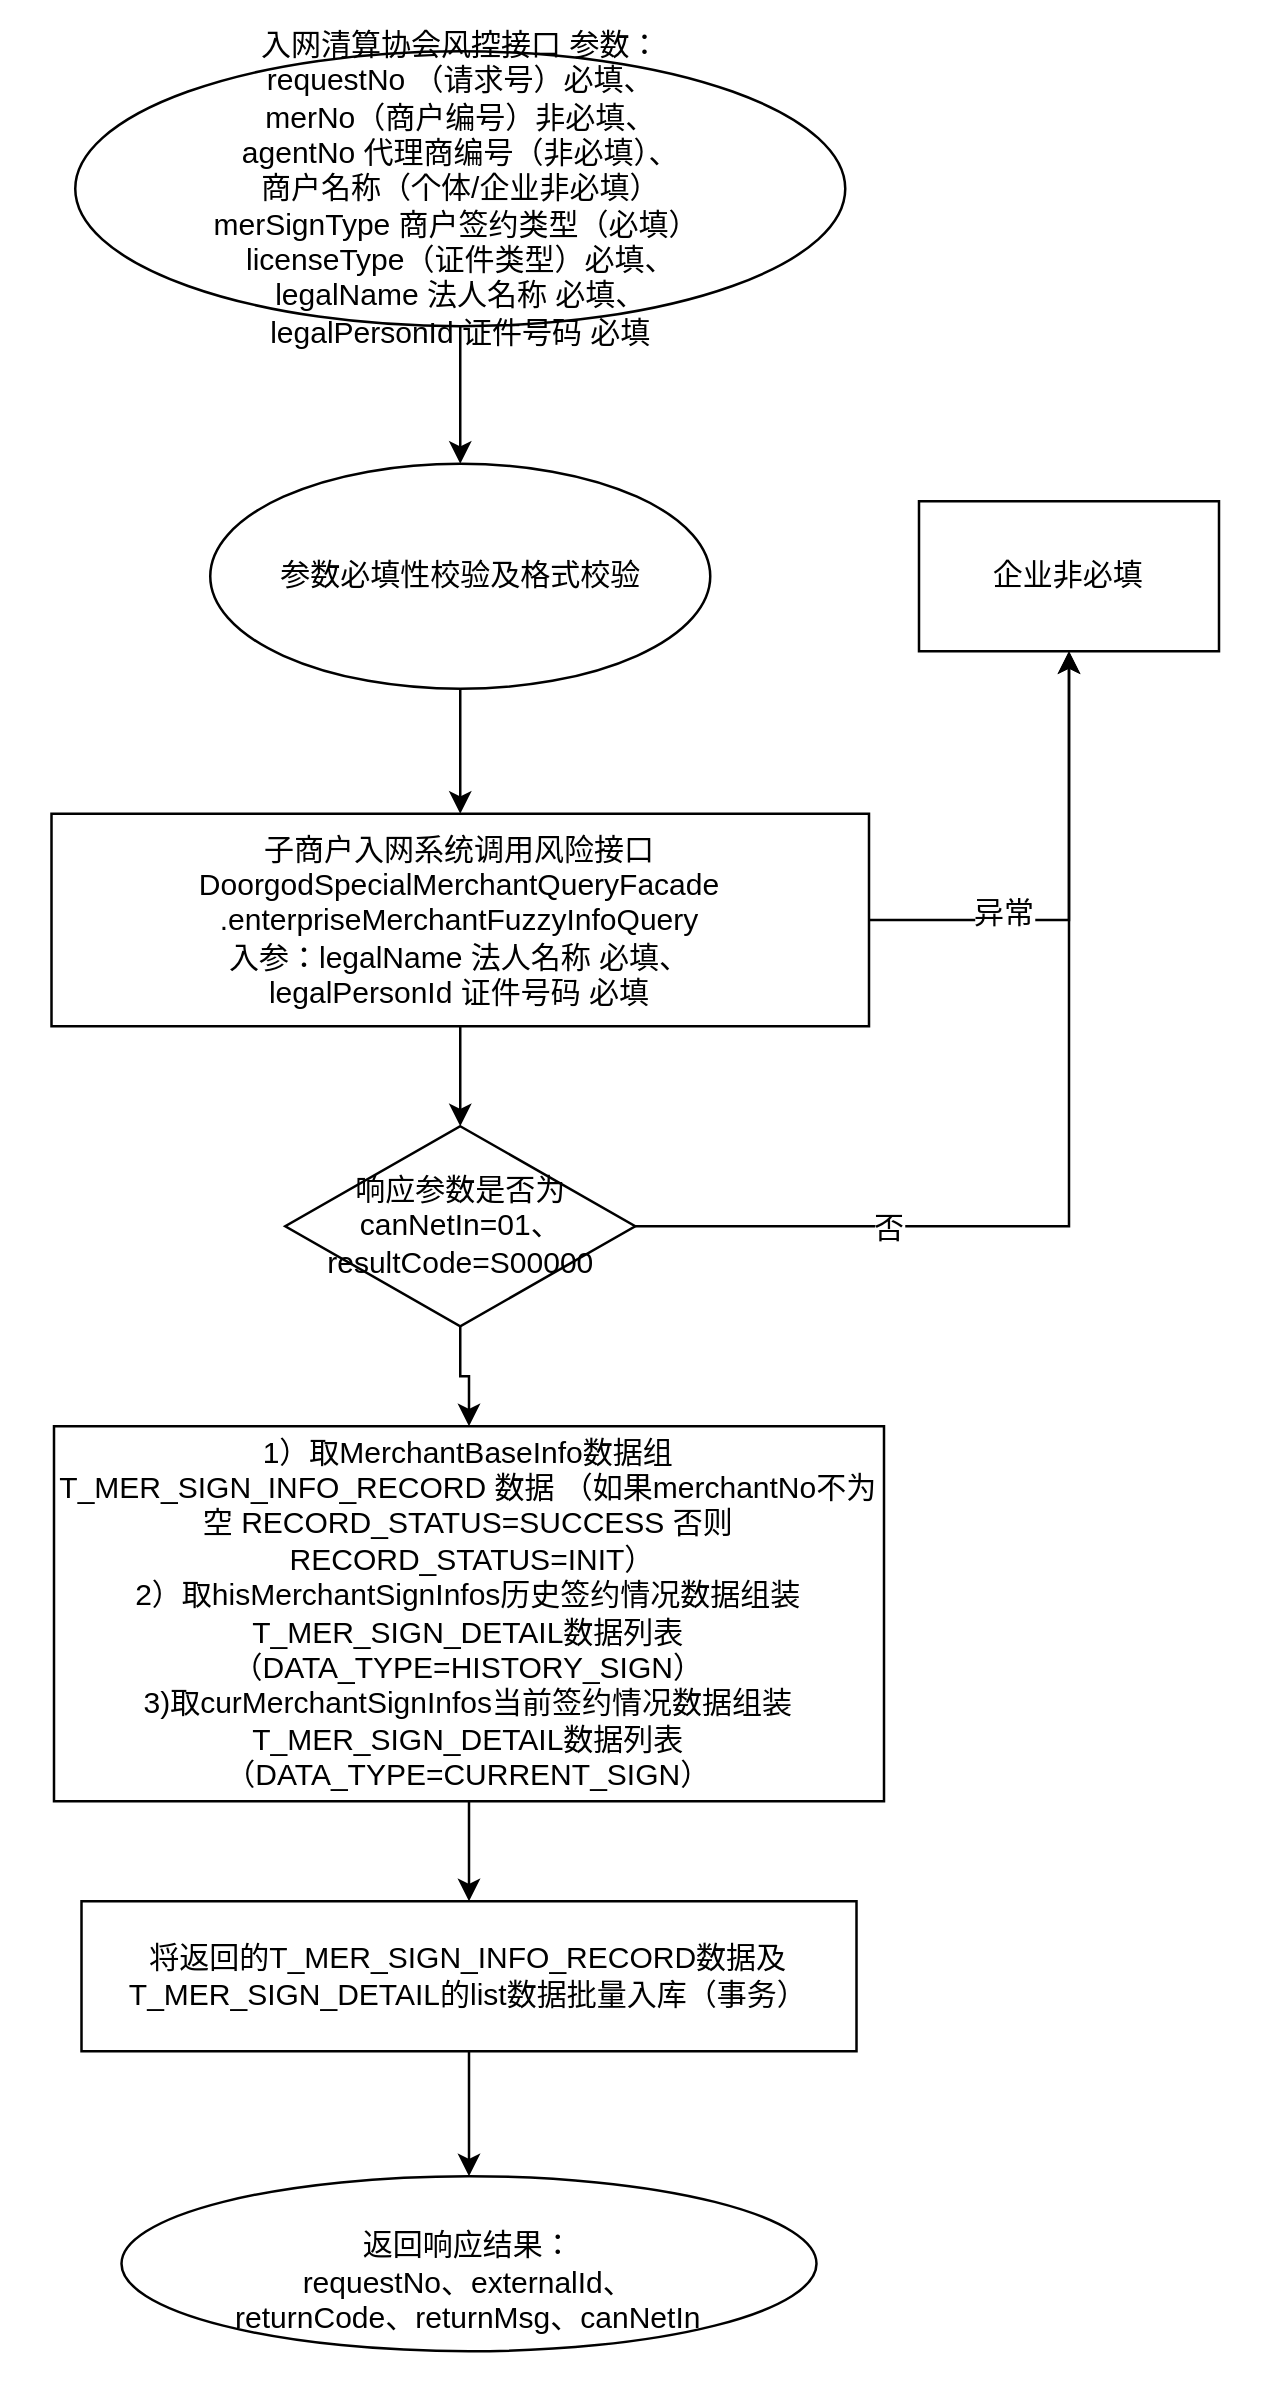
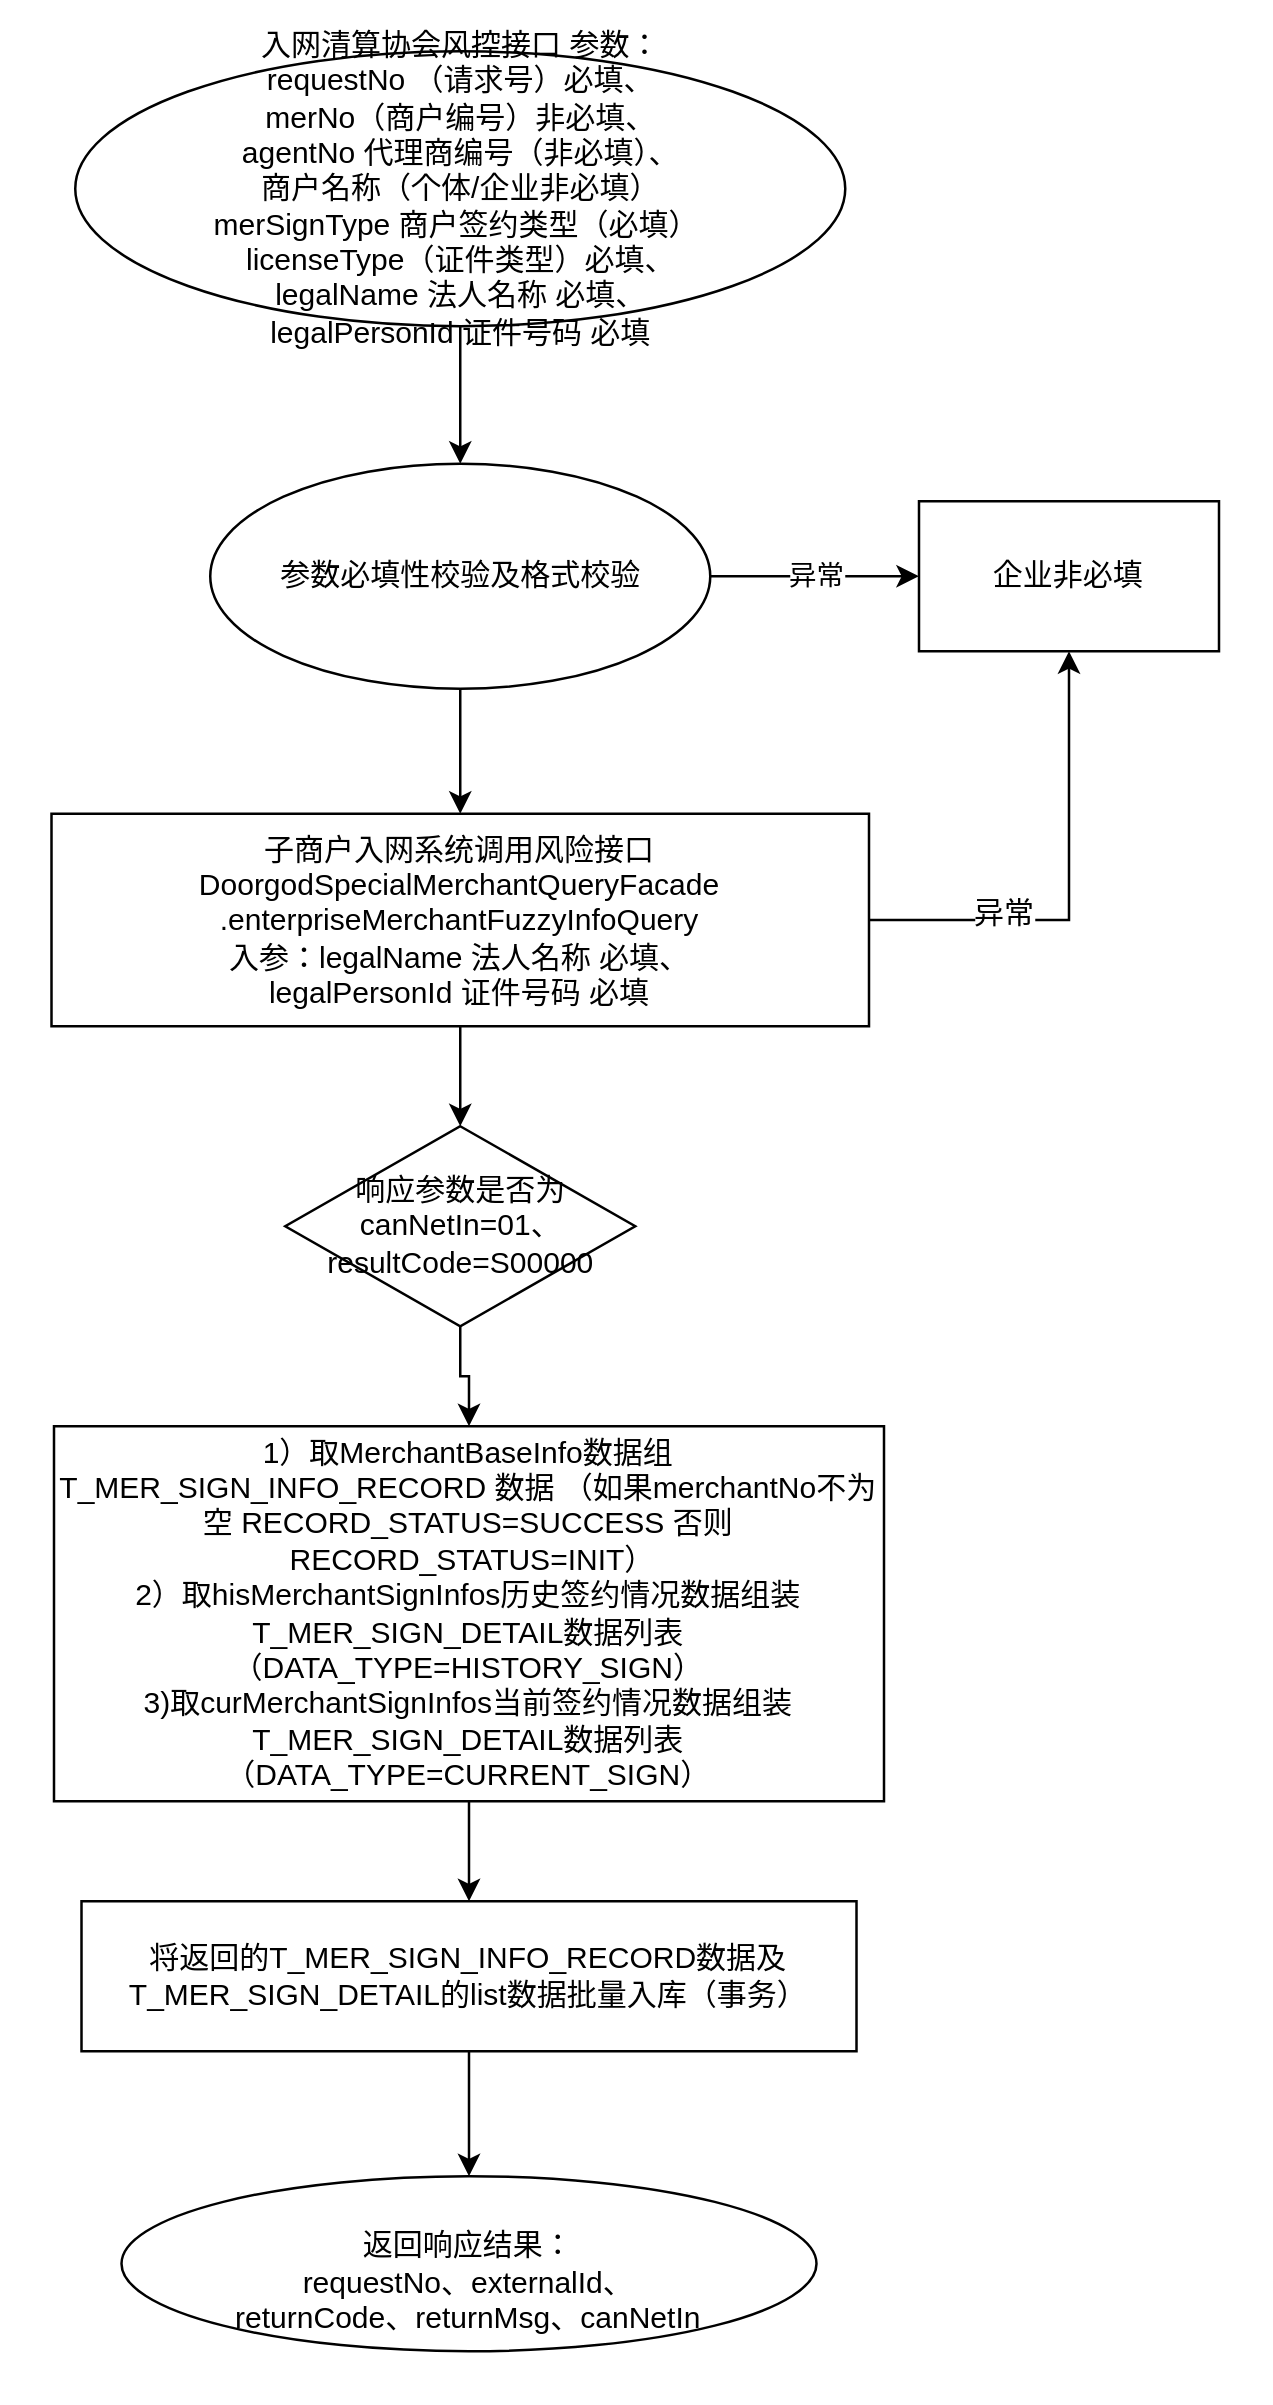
edge "参数必填性校验及格式校验" -> "企业非必填": added, label "异常"
edge "响应参数是否为 canNetIn=01、 resultCode=S00000" -> "企业非必填": removed, label "否"
